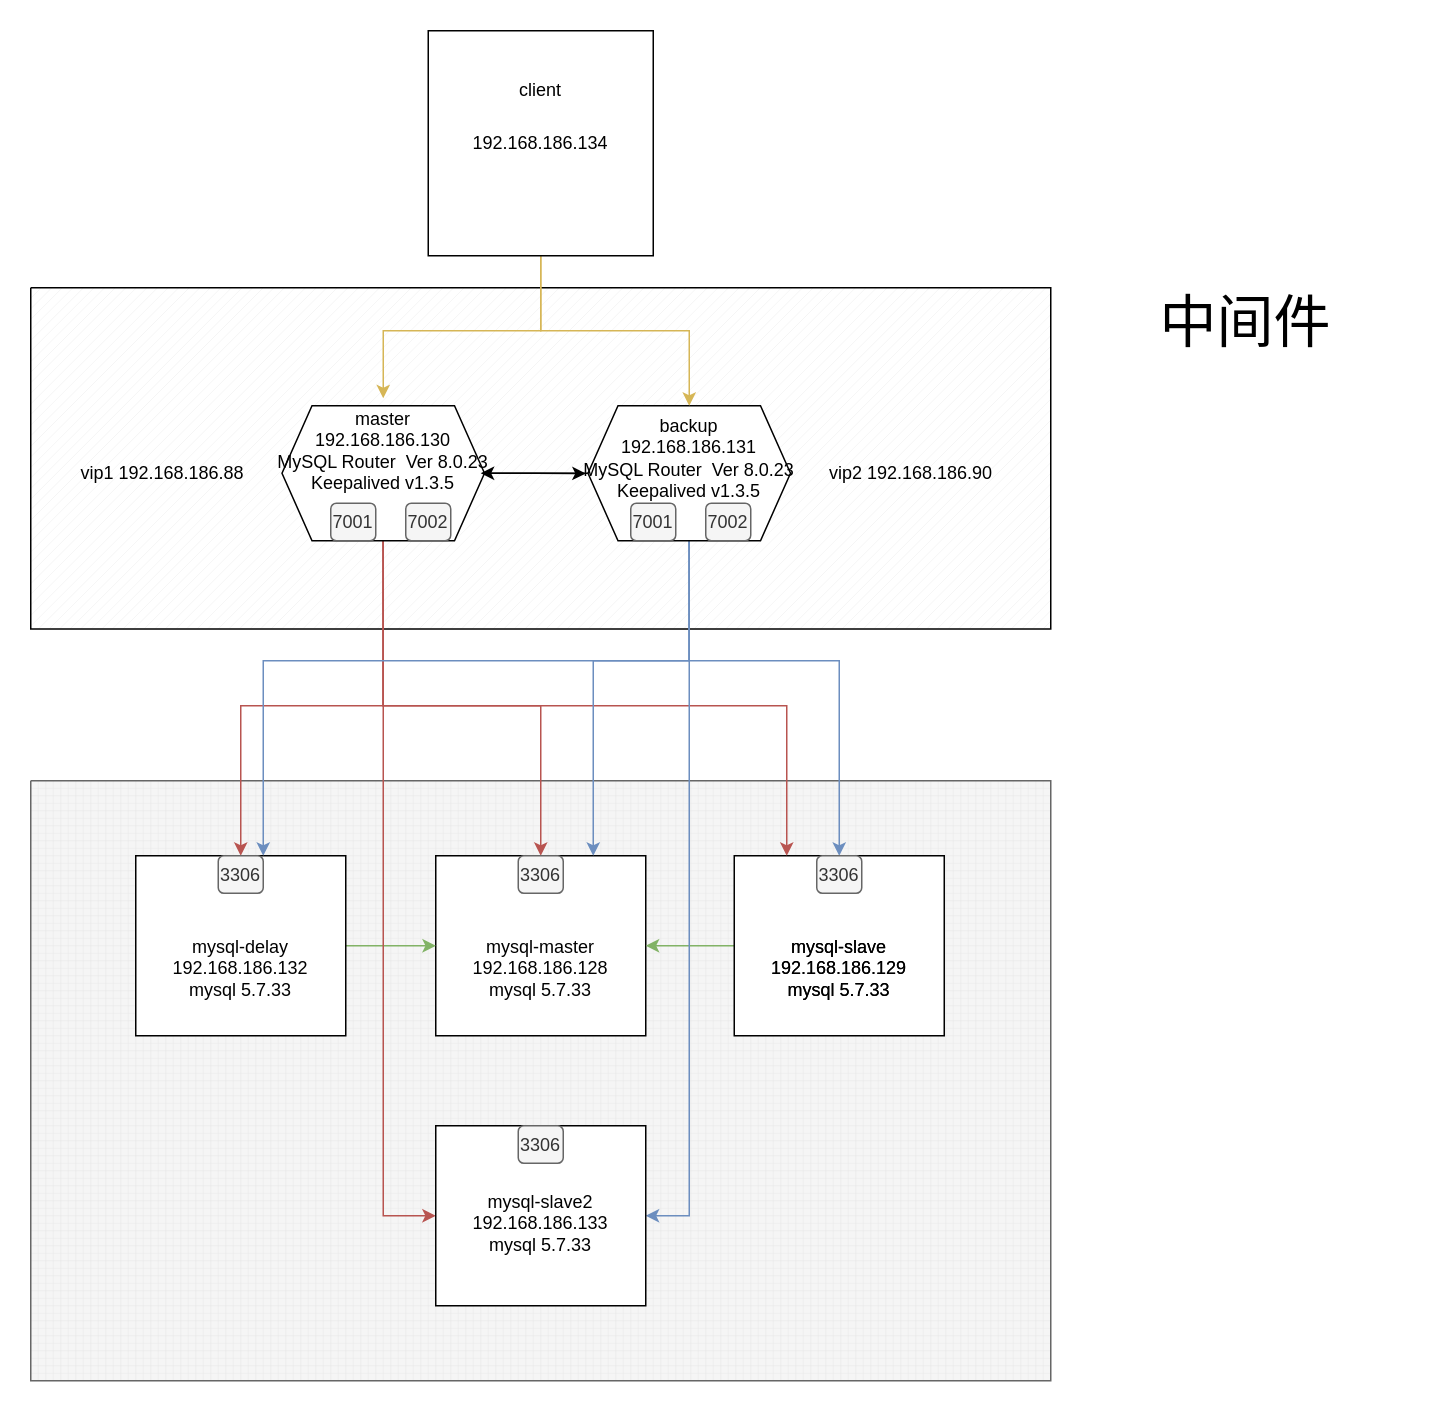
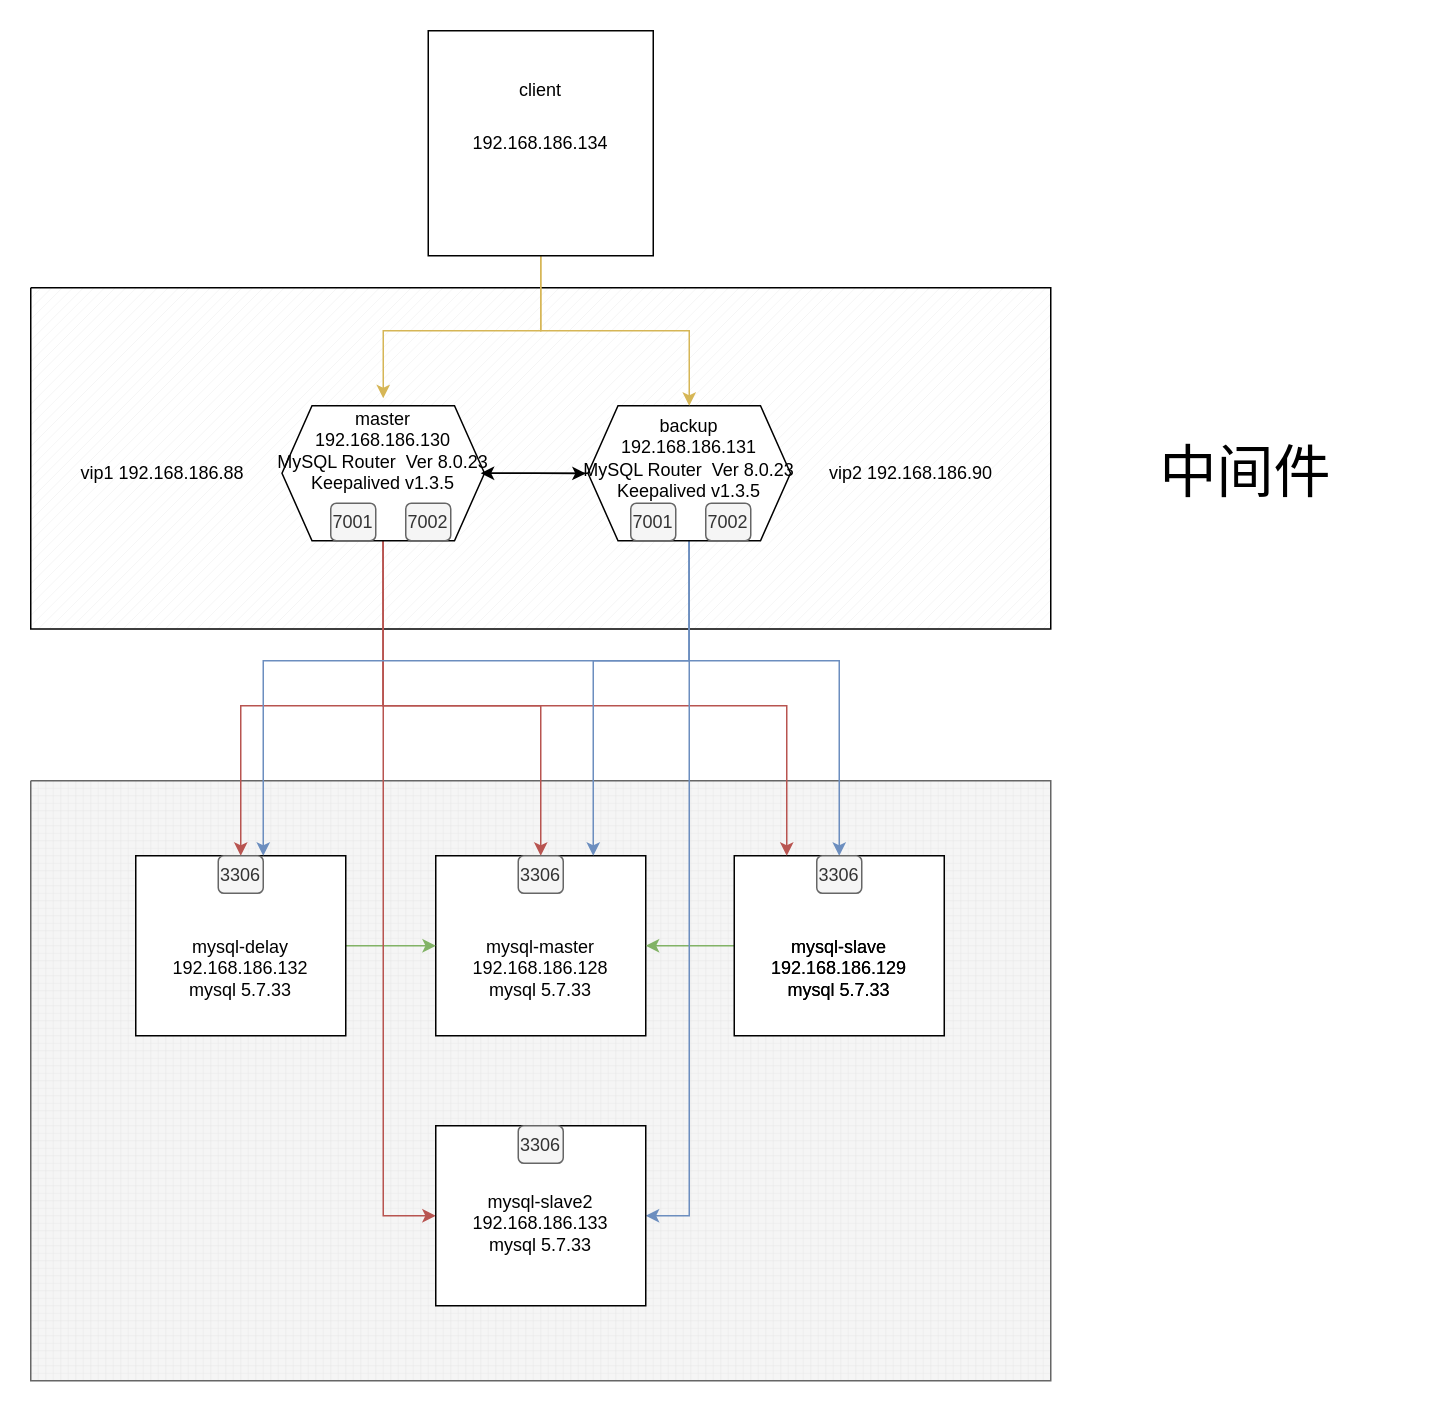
node "中间件": moved (1246, 323) -> (1246, 473)
